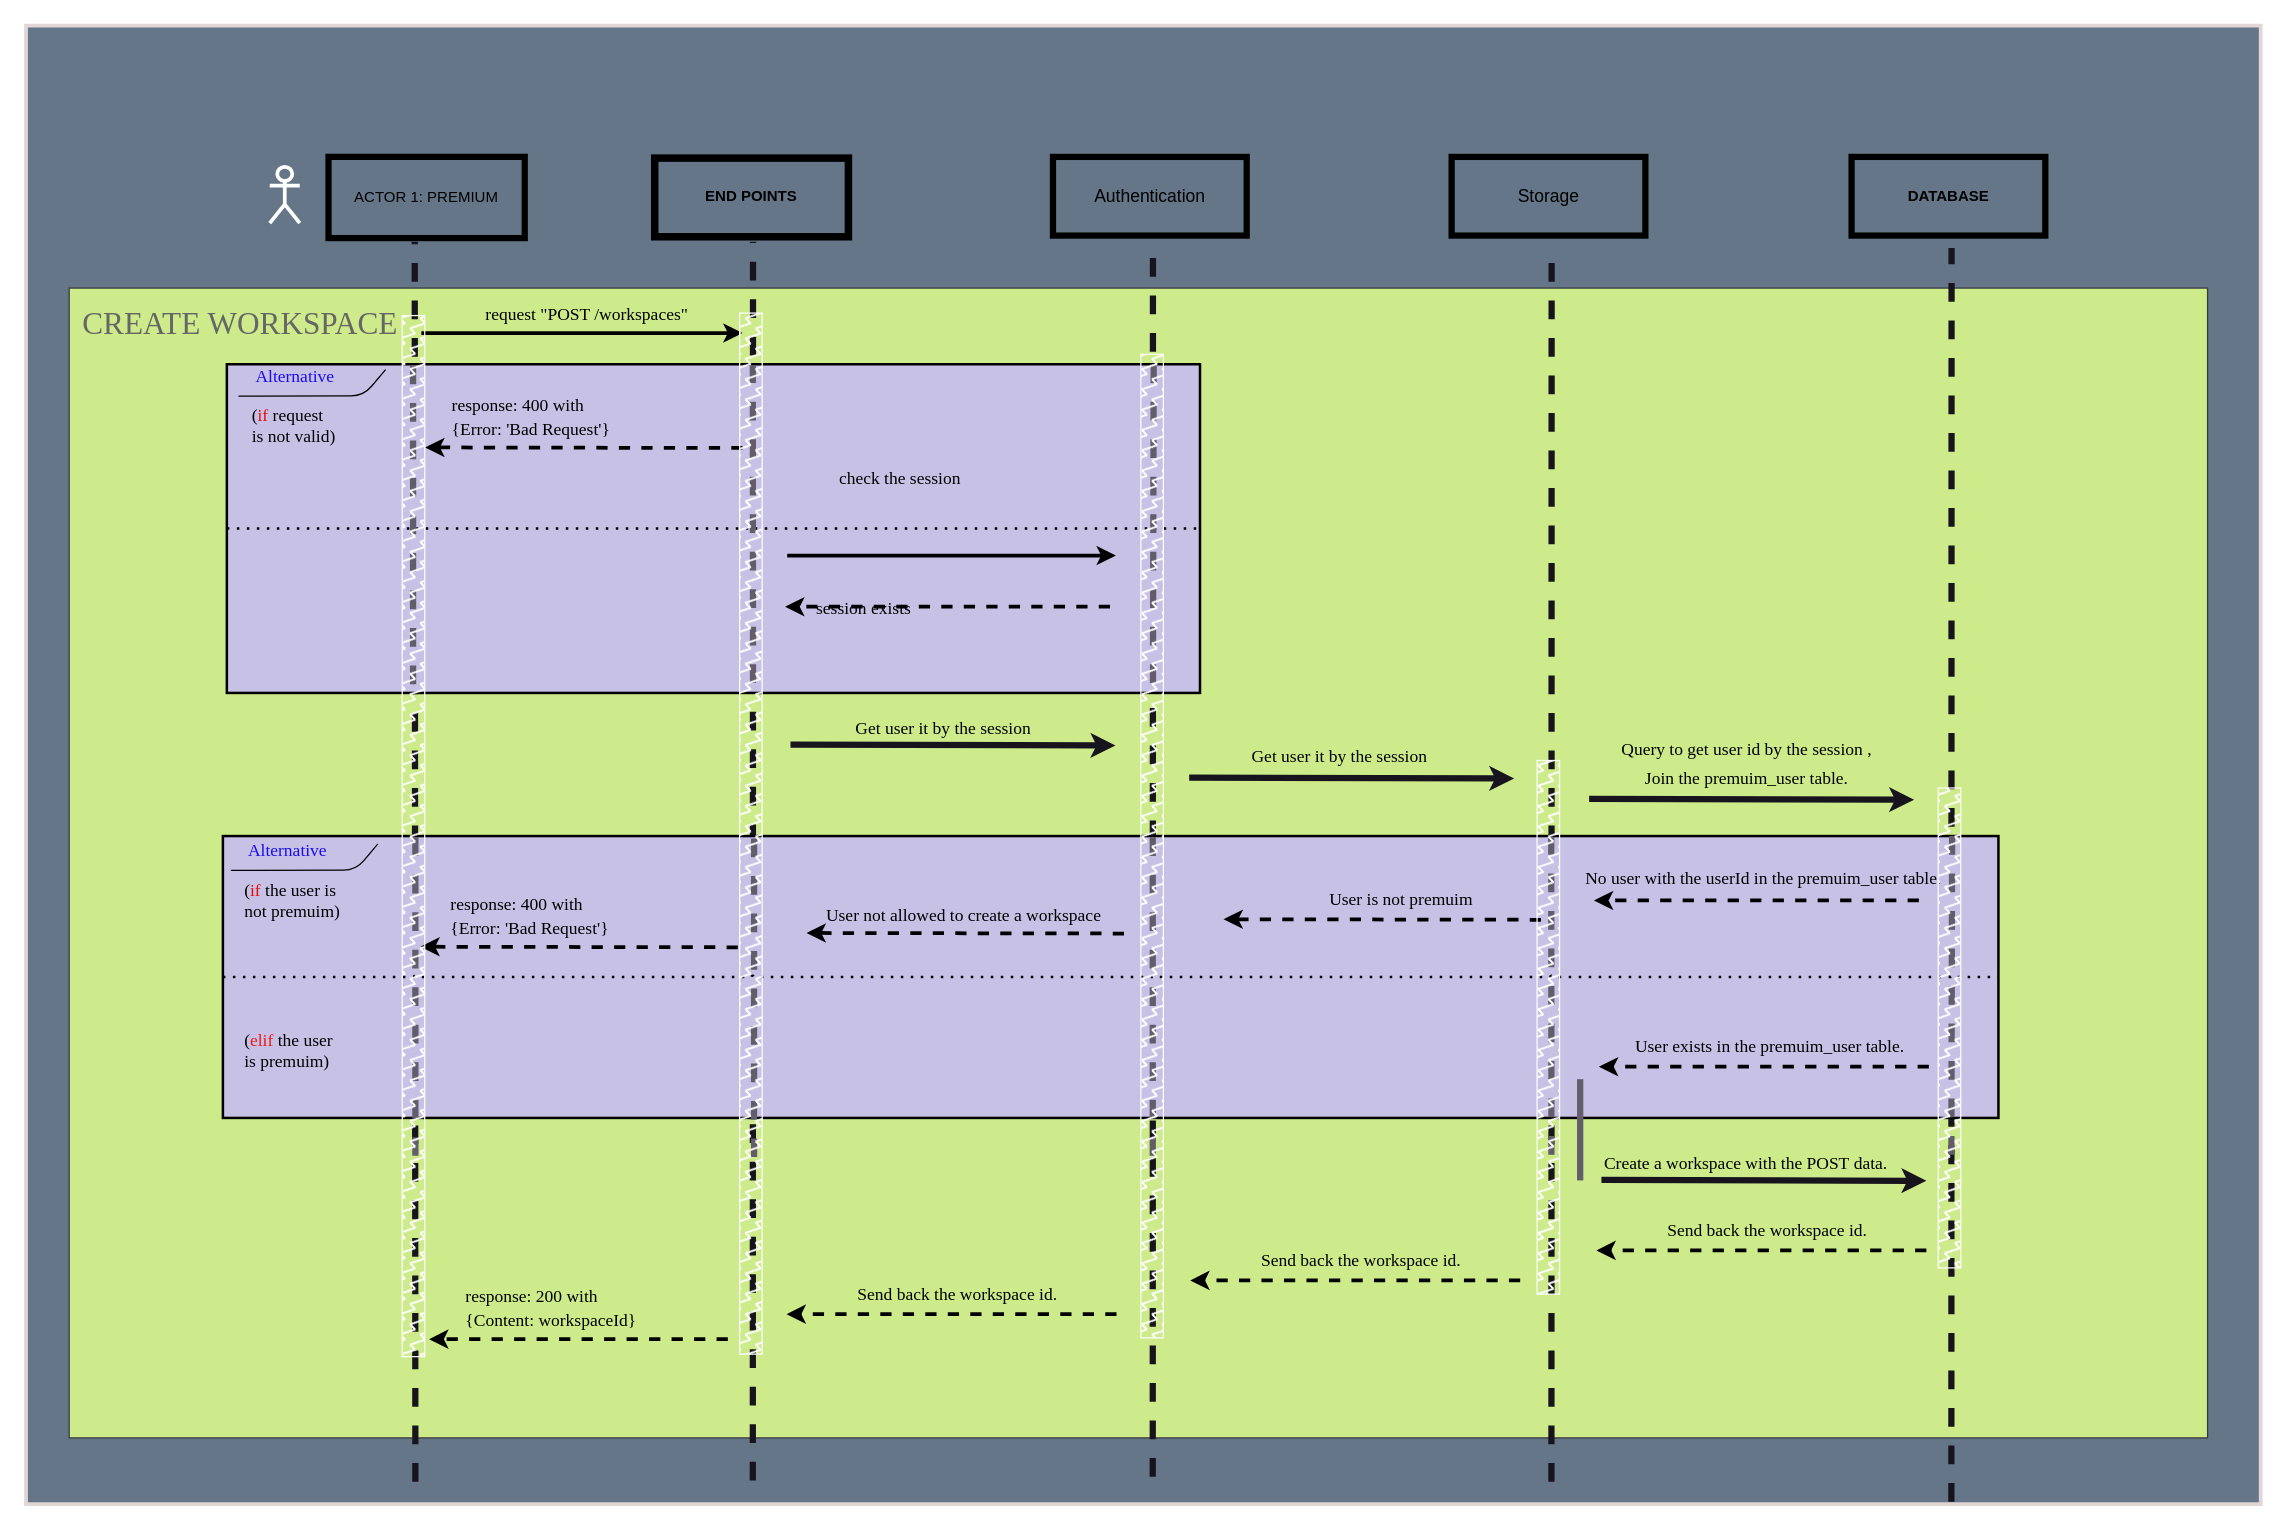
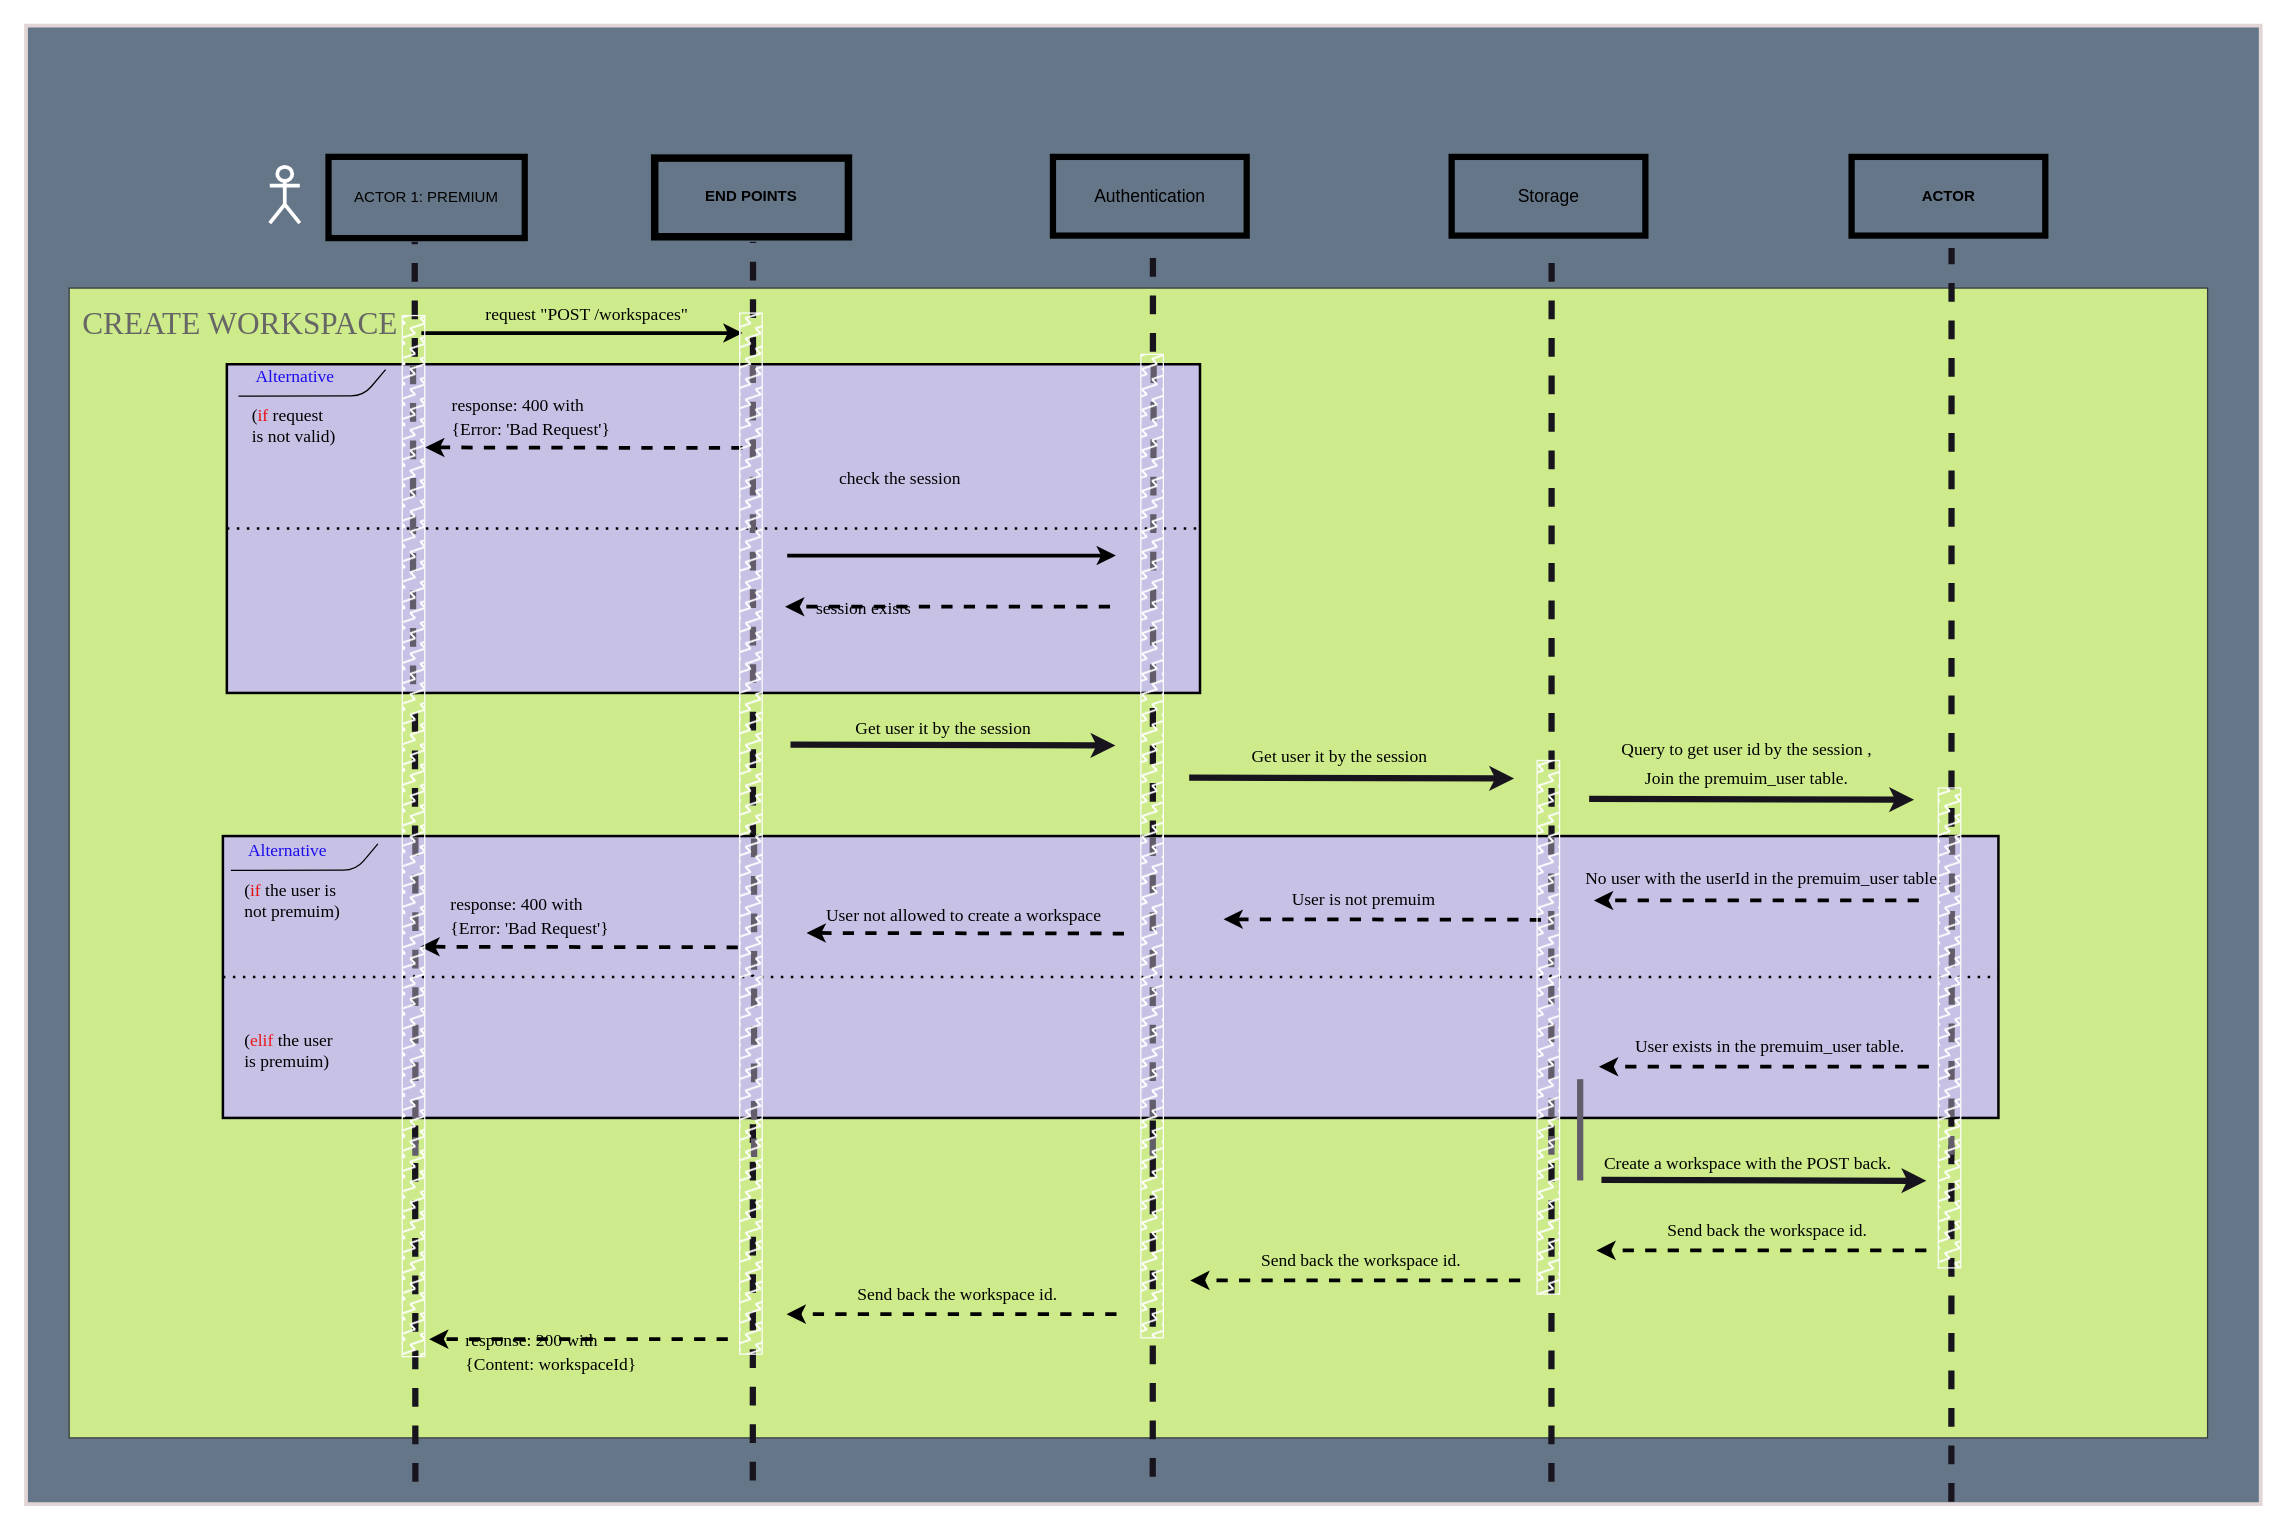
node "DATABASE": label "DATABASE" -> "ACTOR"
node "User is not premuim": moved (1401, 897) -> (1363, 897)
node "Create a workspace with the POST data.": label "Create a workspace with the POST data." -> "Create a workspace with the POST back."
node "response: 200 with {Content: workspaceId}": moved (561, 1307) -> (561, 1351)
